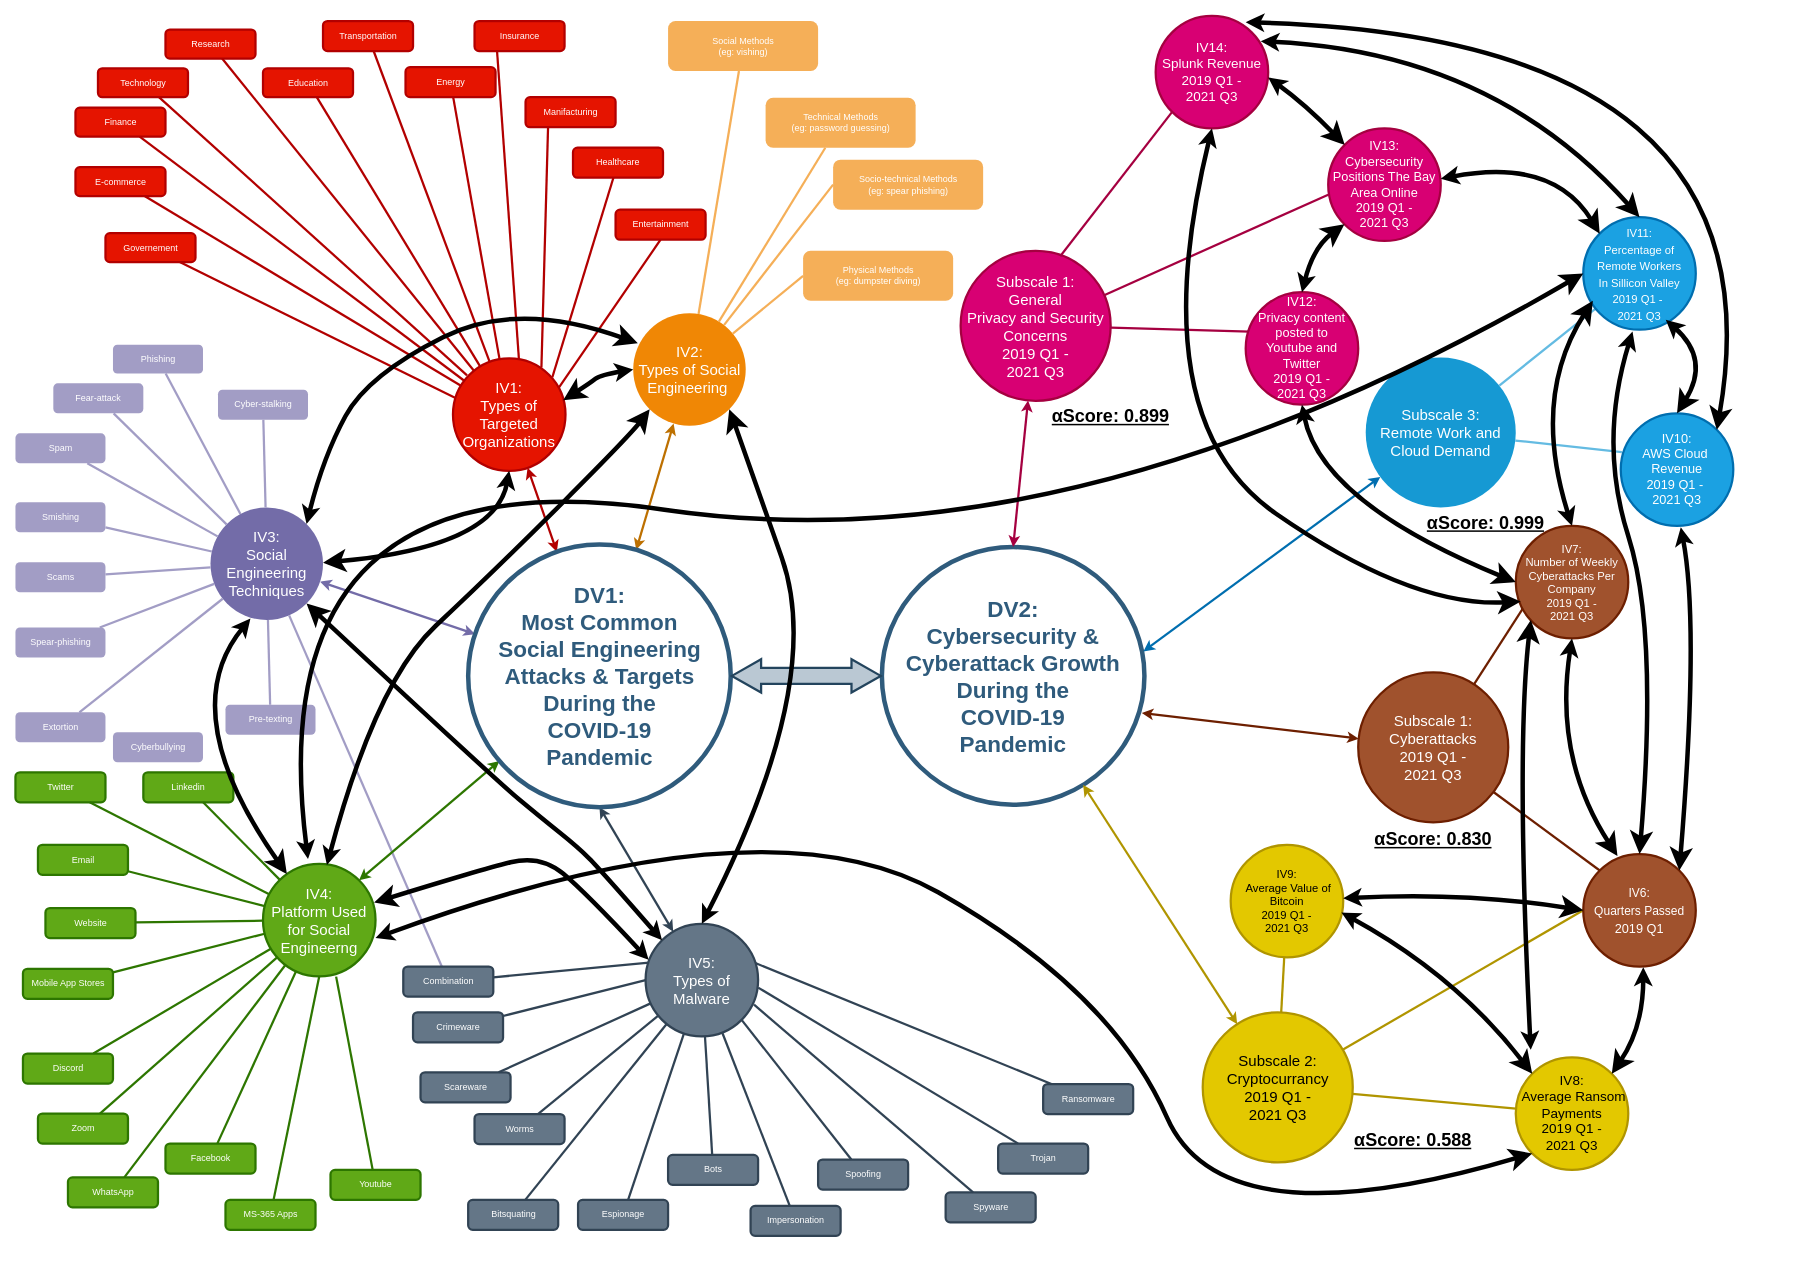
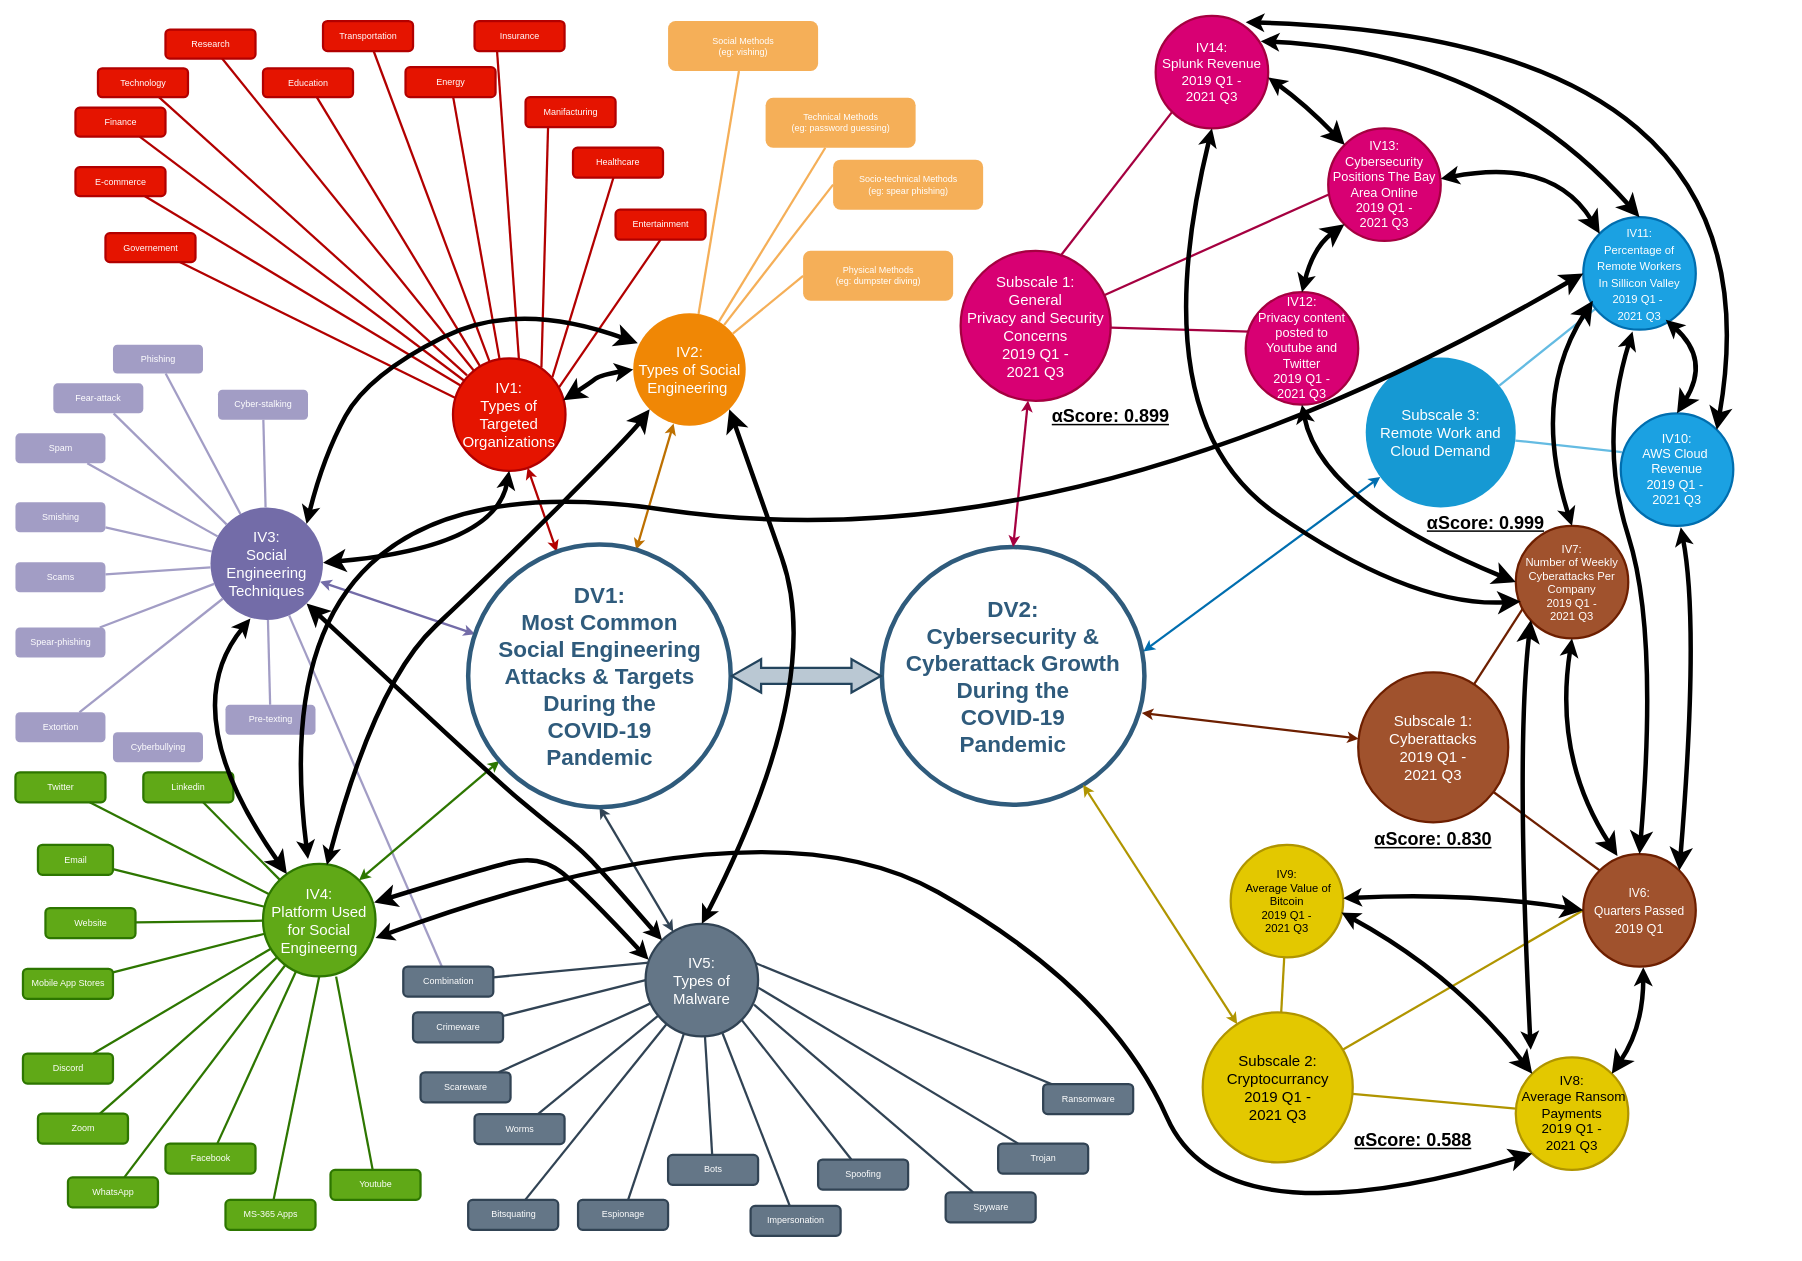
node "Email": size 90x30 -> 75x30
